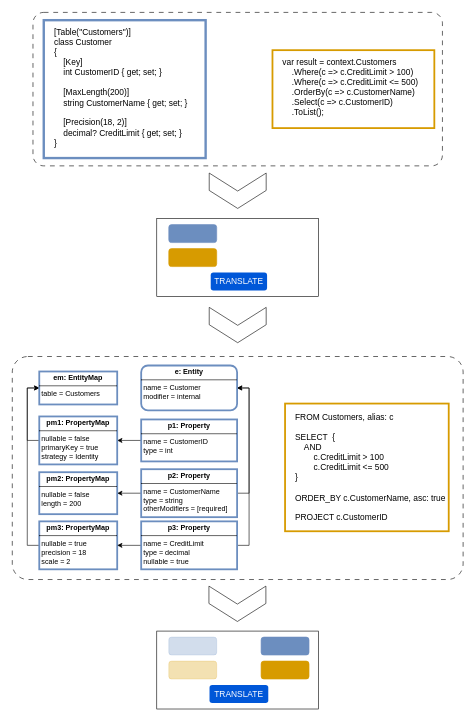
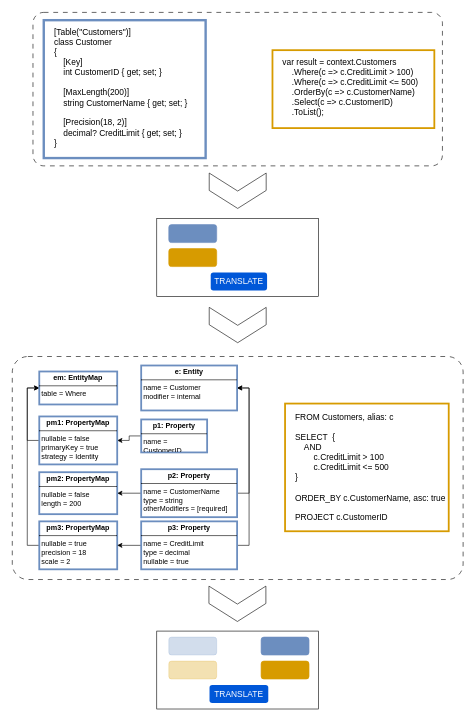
node "em: EntityMap table = Customers": label "em: EntityMap table = Customers" -> "em: EntityMap table = Where"
node "e: Entity name = Customer modifier = internal": shape rounded rectangle -> rectangle
node "p1: Property name = CustomerID type = int": size 96x42 -> 66x33
